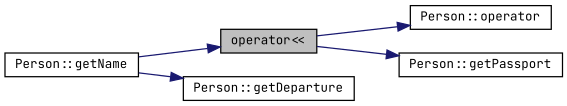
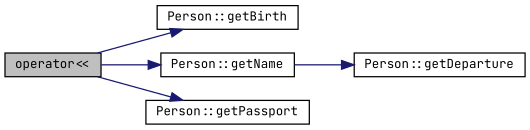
node "Person::operator": label "Person::operator" -> "Person::getBirth"
edge "Person::getName" -> "operator<<": reversed
